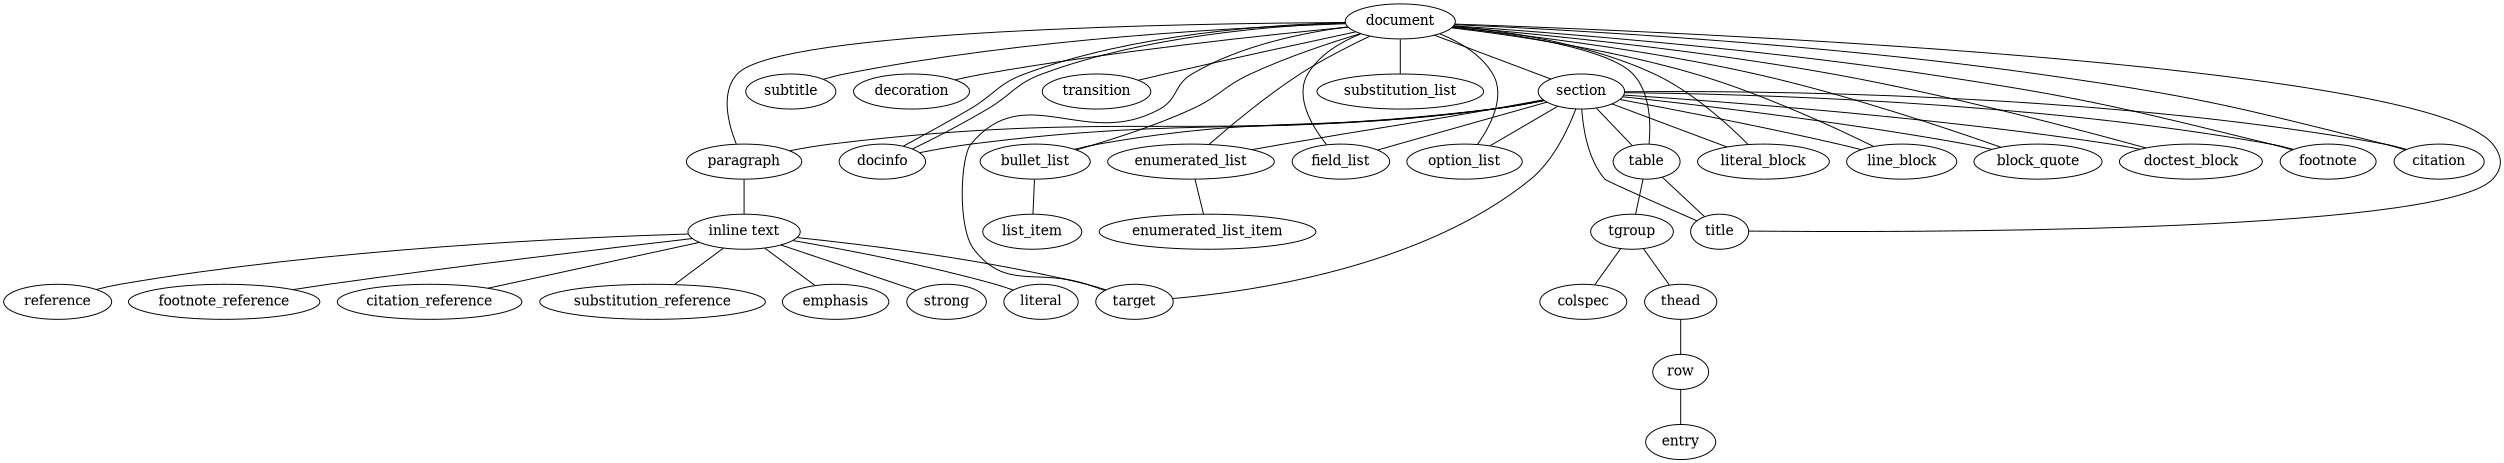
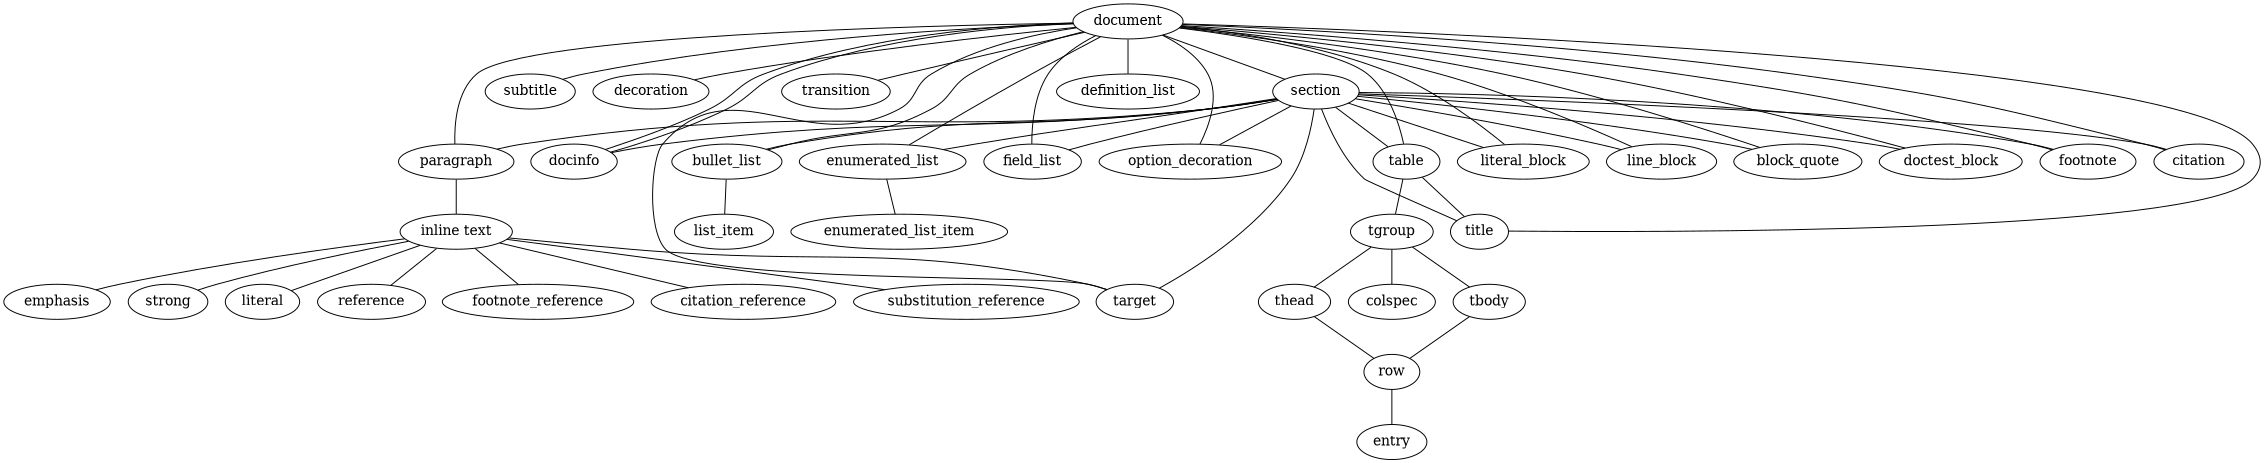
node "substitution_list": label "substitution_list" -> "definition_list"
node "option_list": label "option_list" -> "option_decoration"
node "tbody": added
